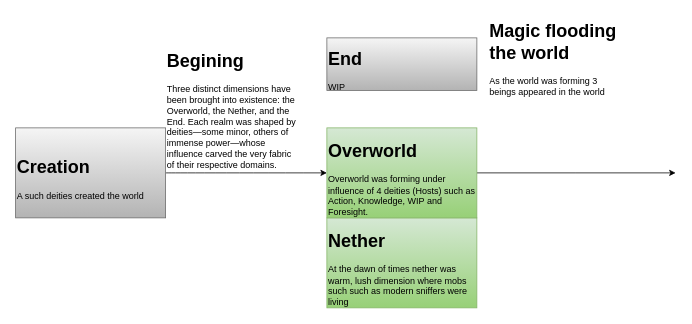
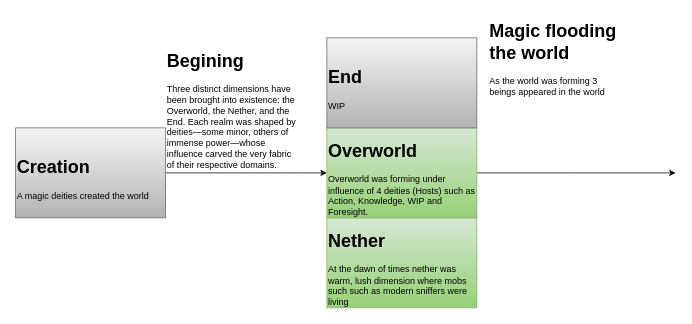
node "End WIP": size 150x53 -> 150x90
node "Creation A such deities created the world": label "Creation A such deities created the world" -> "Creation A magic deities created the world"
